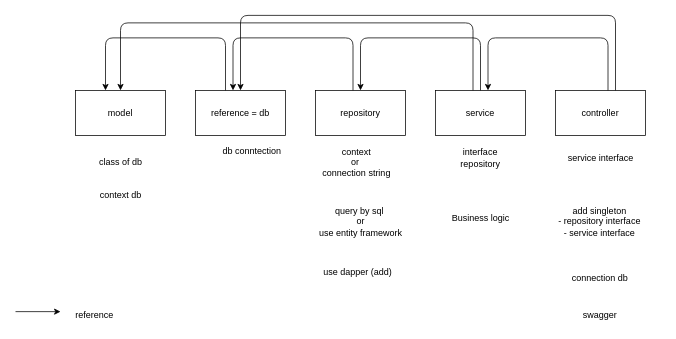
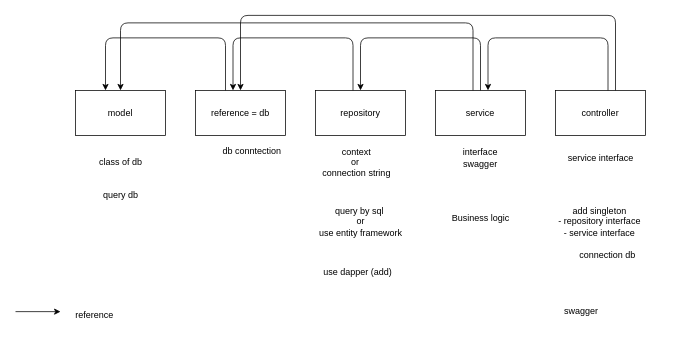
node "interface repository": label "interface repository" -> "interface swagger"
node "context db": label "context db" -> "query db"
node "connection db": moved (600, 278) -> (607, 255)
node "swagger": moved (600, 315) -> (581, 312)
